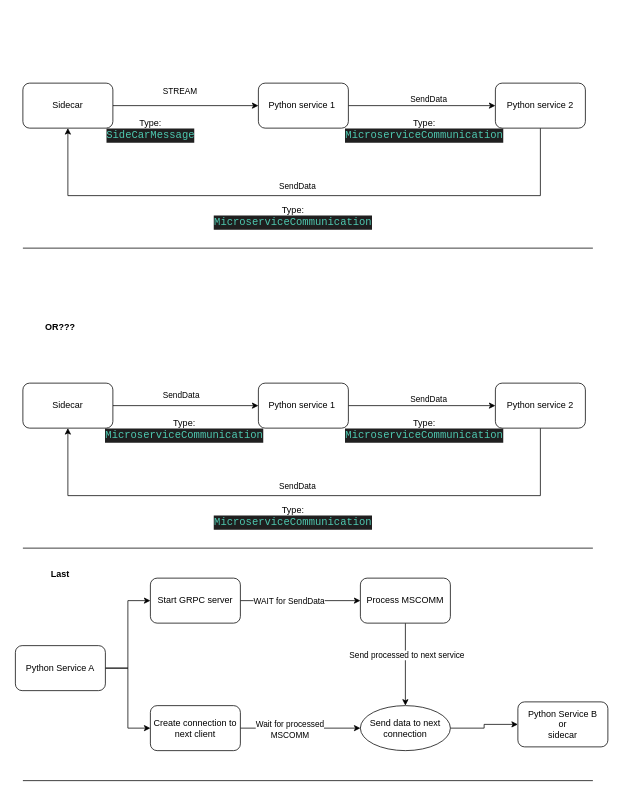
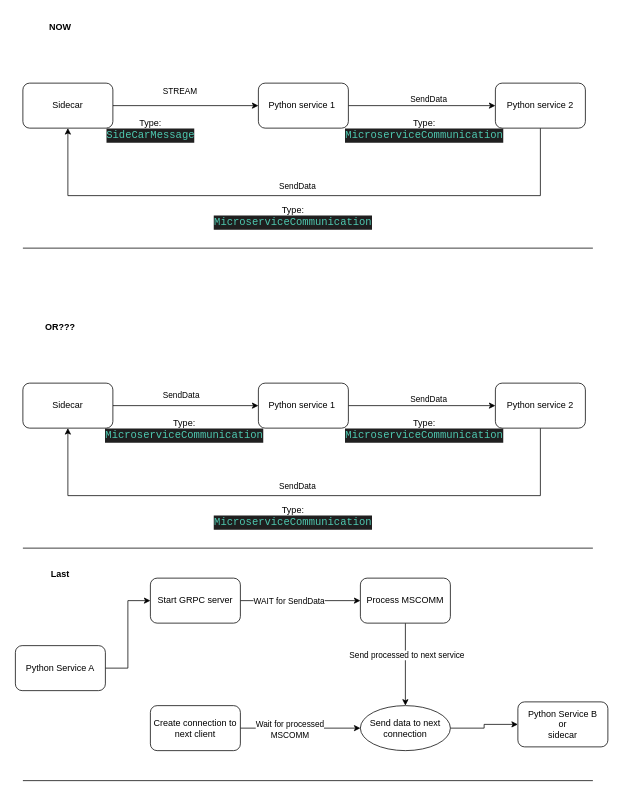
node "NOW": added
edge "Python Service A" -> "Create connection to next client": removed
